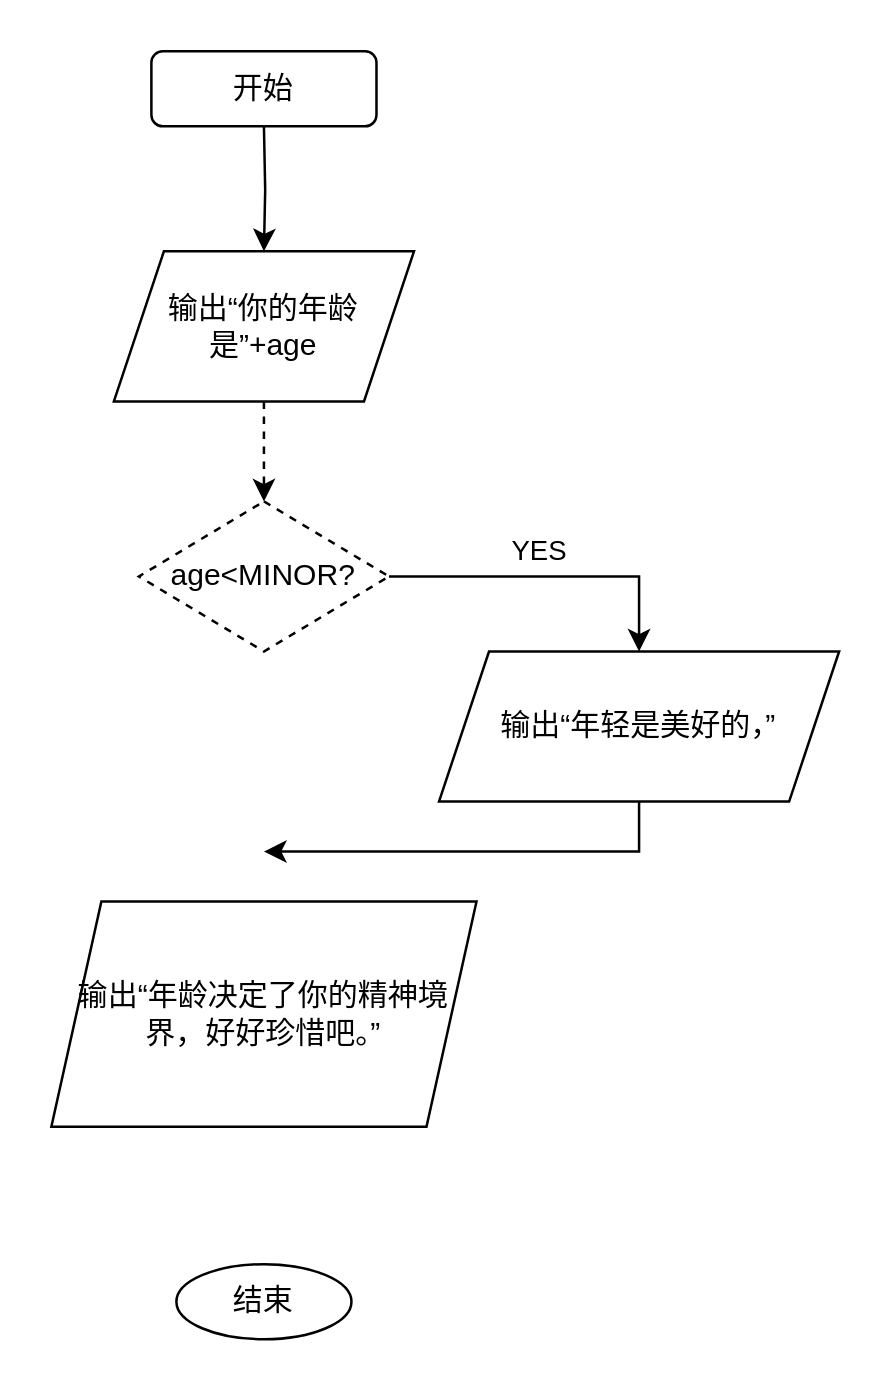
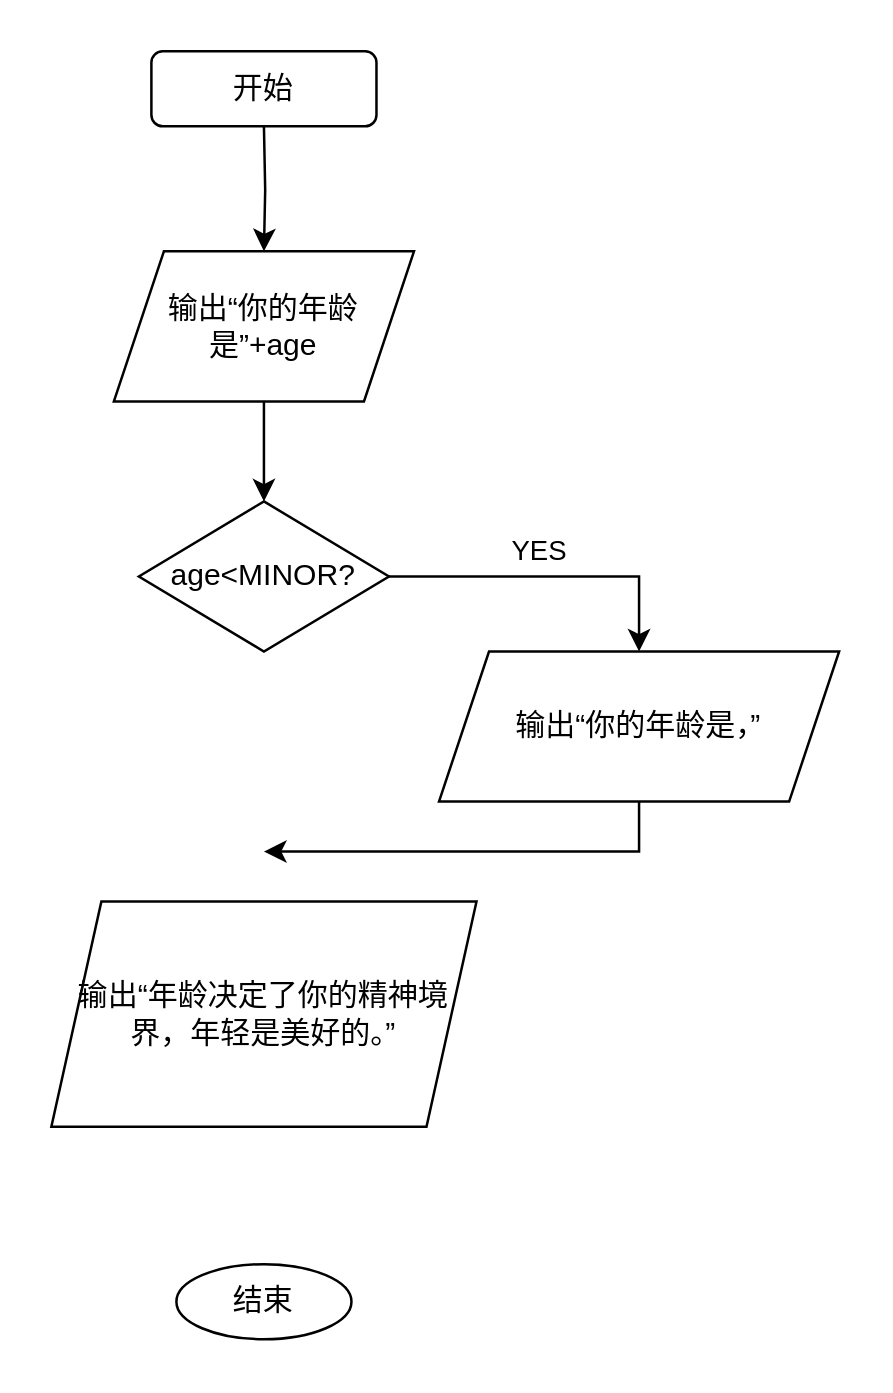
edge "输出“你的年龄是”+age" -> "age<MINOR?": style dashed -> solid
node "age<MINOR?": style dashed -> solid
node "输出“年轻是美好的，”": label "输出“年轻是美好的，”" -> "输出“你的年龄是，”"
node "输出“年龄决定了你的精神境界，好好珍惜吧。”": label "输出“年龄决定了你的精神境界，好好珍惜吧。”" -> "输出“年龄决定了你的精神境界，年轻是美好的。”"
